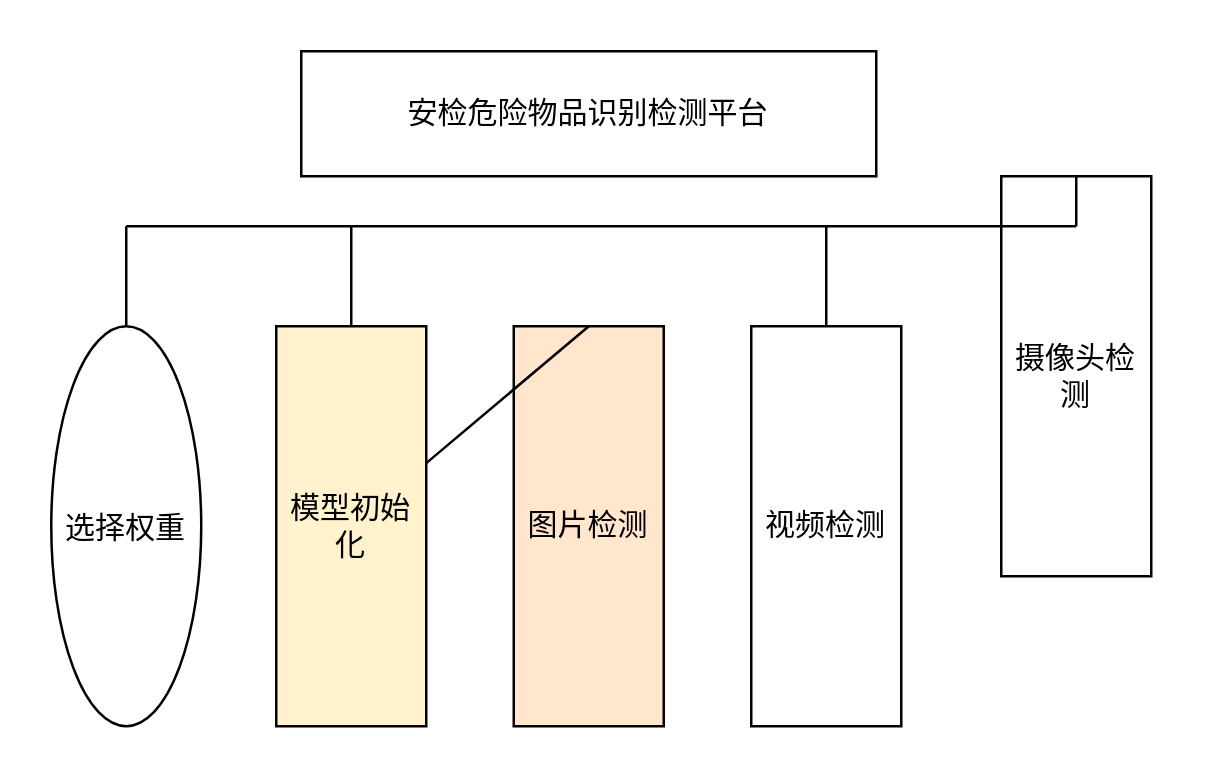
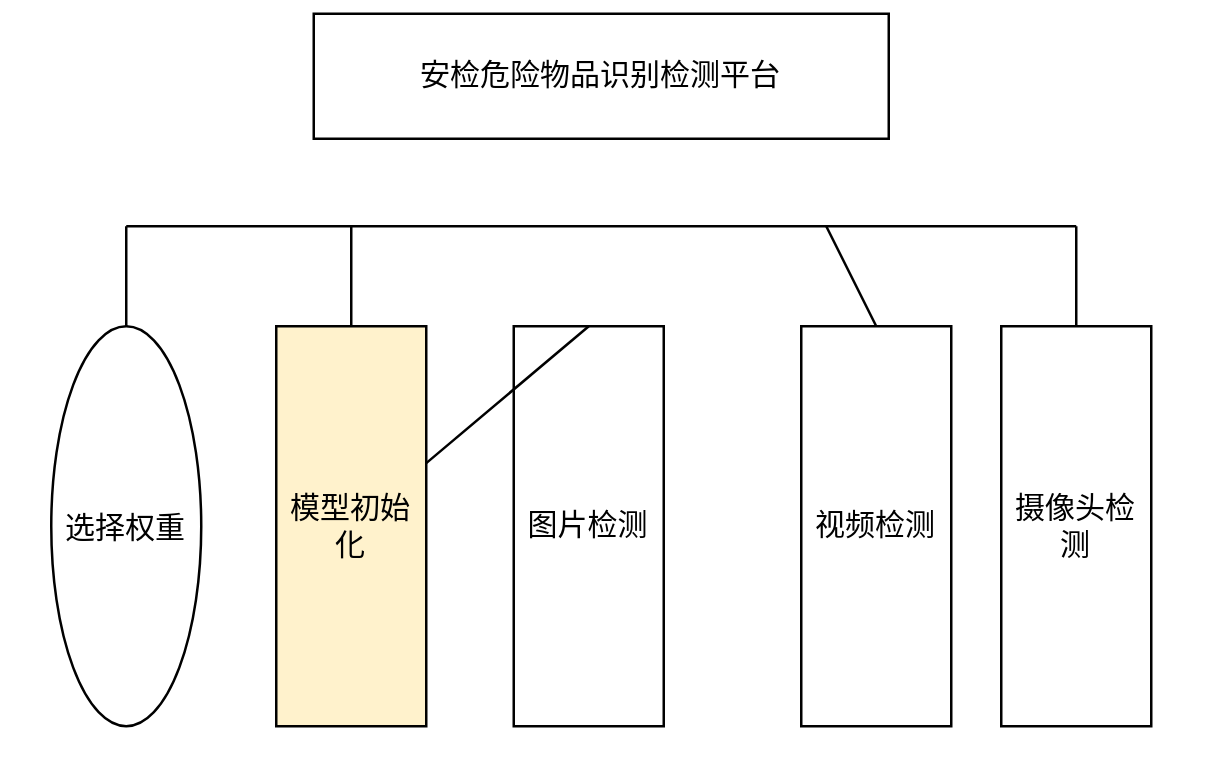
node "安检危险物品识别检测平台": moved (589, 114) -> (601, 76)
node "摄像头检测": moved (1076, 376) -> (1076, 526)
node "图片检测": fillcolor #ffe6cc -> #ffffff
node "视频检测": moved (826, 526) -> (876, 526)
